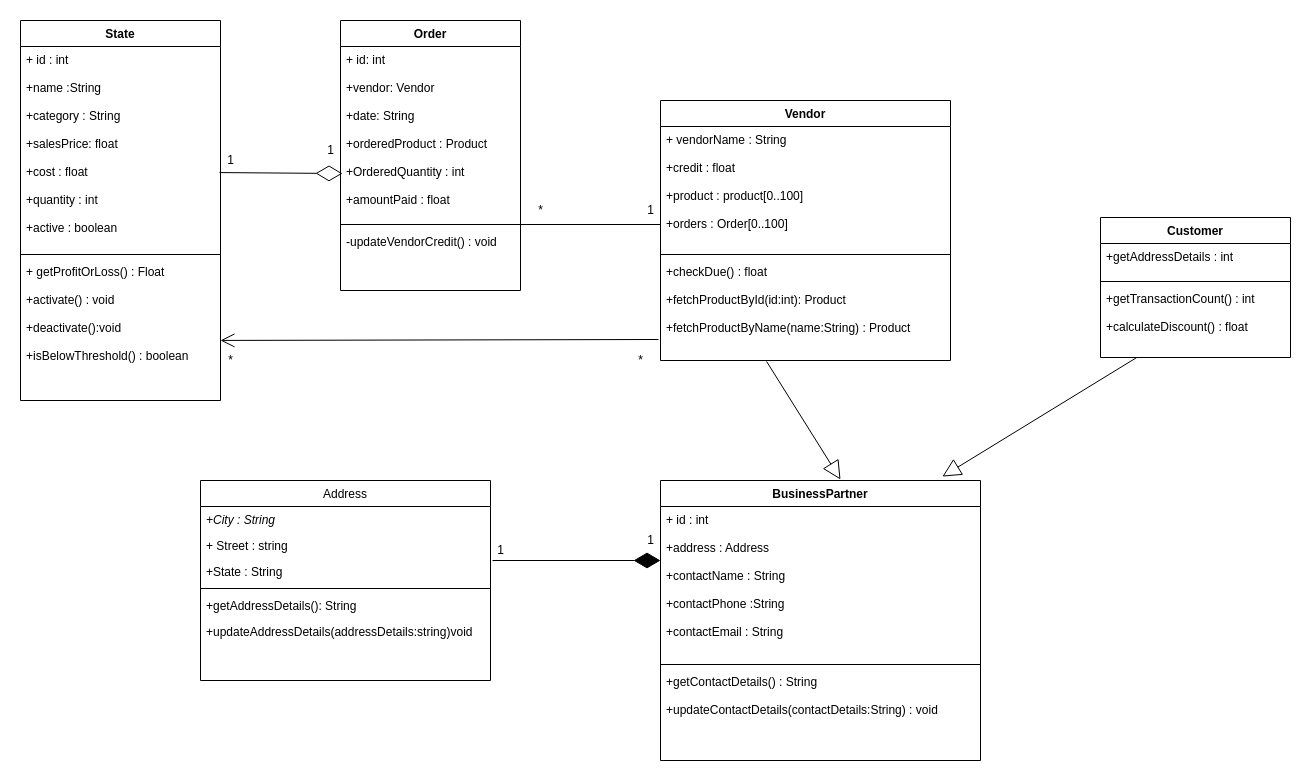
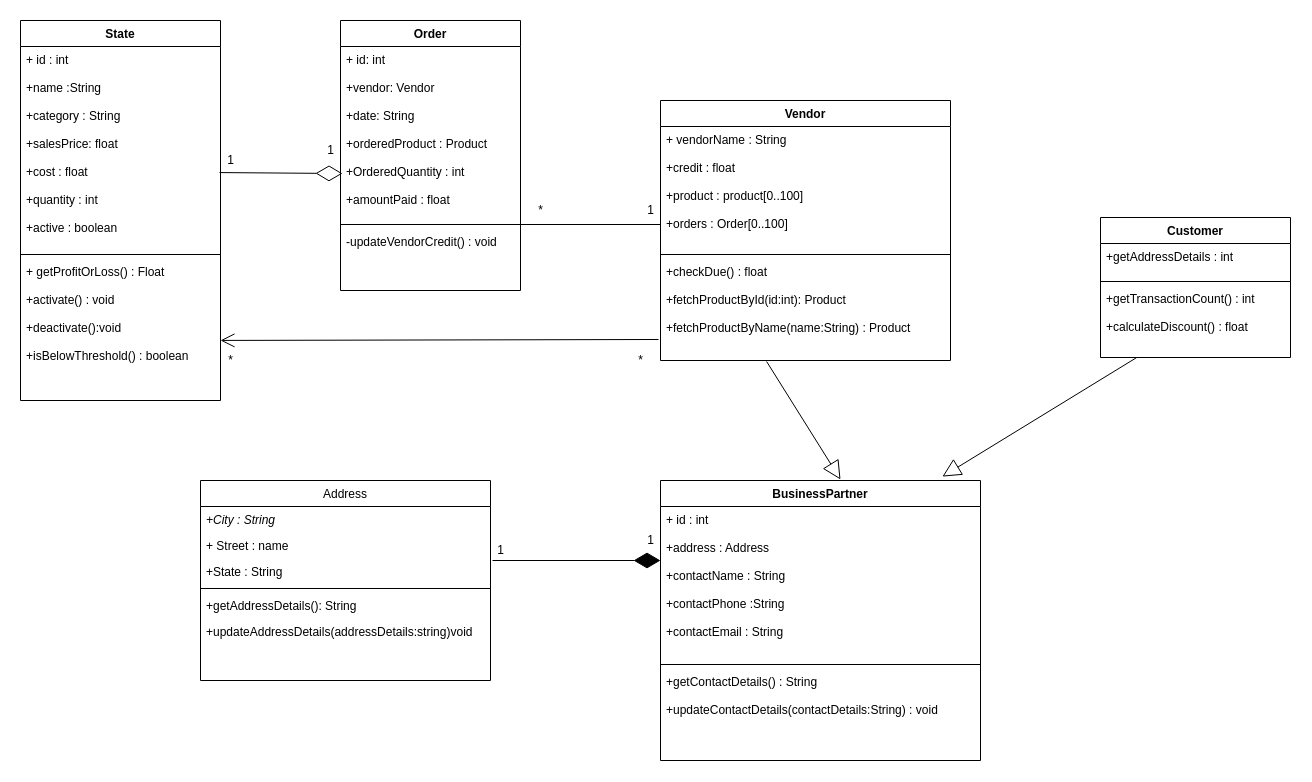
node "+ Street : string": label "+ Street : string" -> "+ Street : name"
